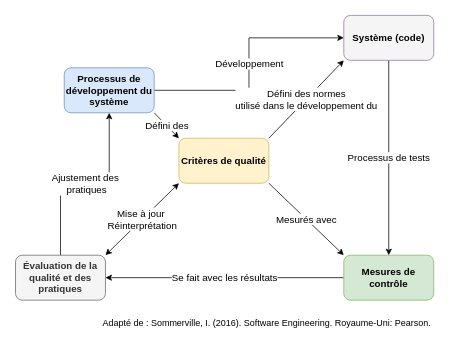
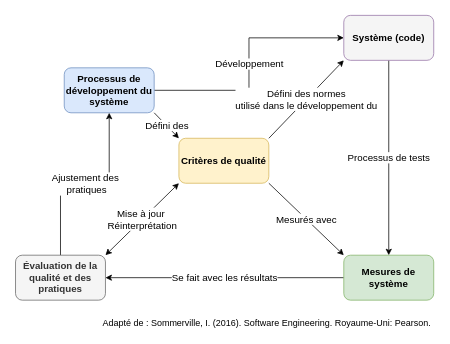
node "Mesures de contrôle": label "Mesures de contrôle" -> "Mesures de système"
